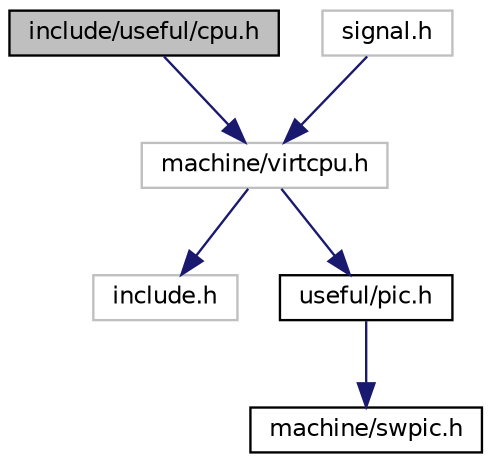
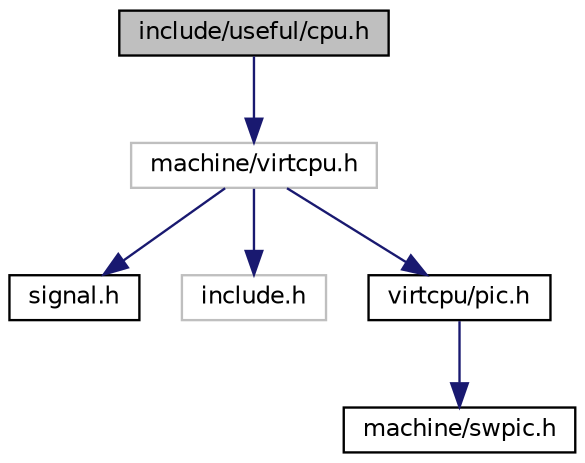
node "signal.h": color grey75 -> black
edge "signal.h" -> "machine/virtcpu.h": reversed
node "useful/pic.h": label "useful/pic.h" -> "virtcpu/pic.h"
